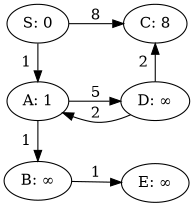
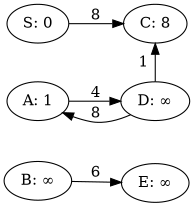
edge "S: 0" -> "A: 1": removed, label "1"
edge "D: ∞" -> "C: 8": label "2" -> "1"
edge "A: 1" -> "D: ∞": label "5" -> "4"
edge "D: ∞" -> "A: 1": label "2" -> "8"
edge "A: 1" -> "B: ∞": removed, label "1"
edge "B: ∞" -> "E: ∞": label "1" -> "6"
